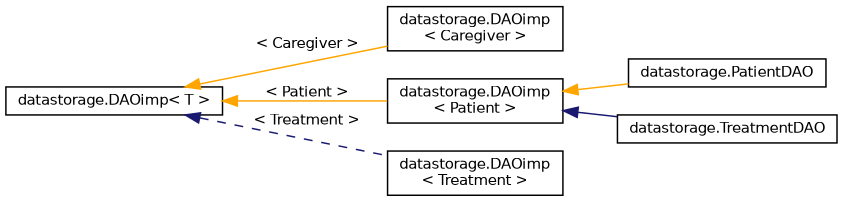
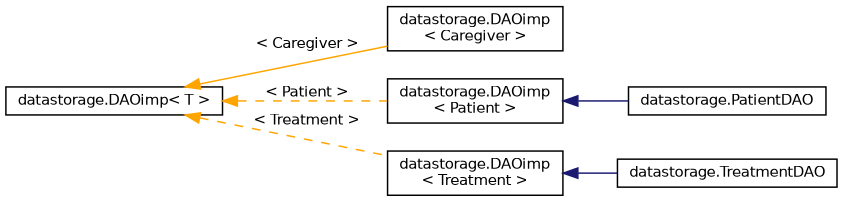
edge "datastorage.PatientDAO" -> "datastorage.DAOimp < Patient >": color orange -> midnightblue
edge "datastorage.DAOimp < Patient >" -> "datastorage.DAOimp< T >": style solid -> dashed
edge "datastorage.TreatmentDAO" -> "datastorage.DAOimp < Patient >": now "datastorage.TreatmentDAO" -> "datastorage.DAOimp < Treatment >"
edge "datastorage.DAOimp < Treatment >" -> "datastorage.DAOimp< T >": color midnightblue -> orange
